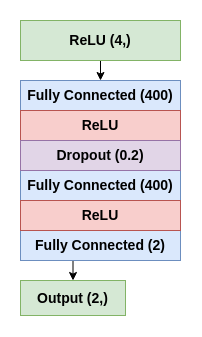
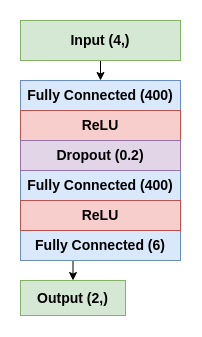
node "ReLU (4,)": label "ReLU (4,)" -> "Input (4,)"
node "Fully Connected (2)": label "Fully Connected (2)" -> "Fully Connected (6)"
